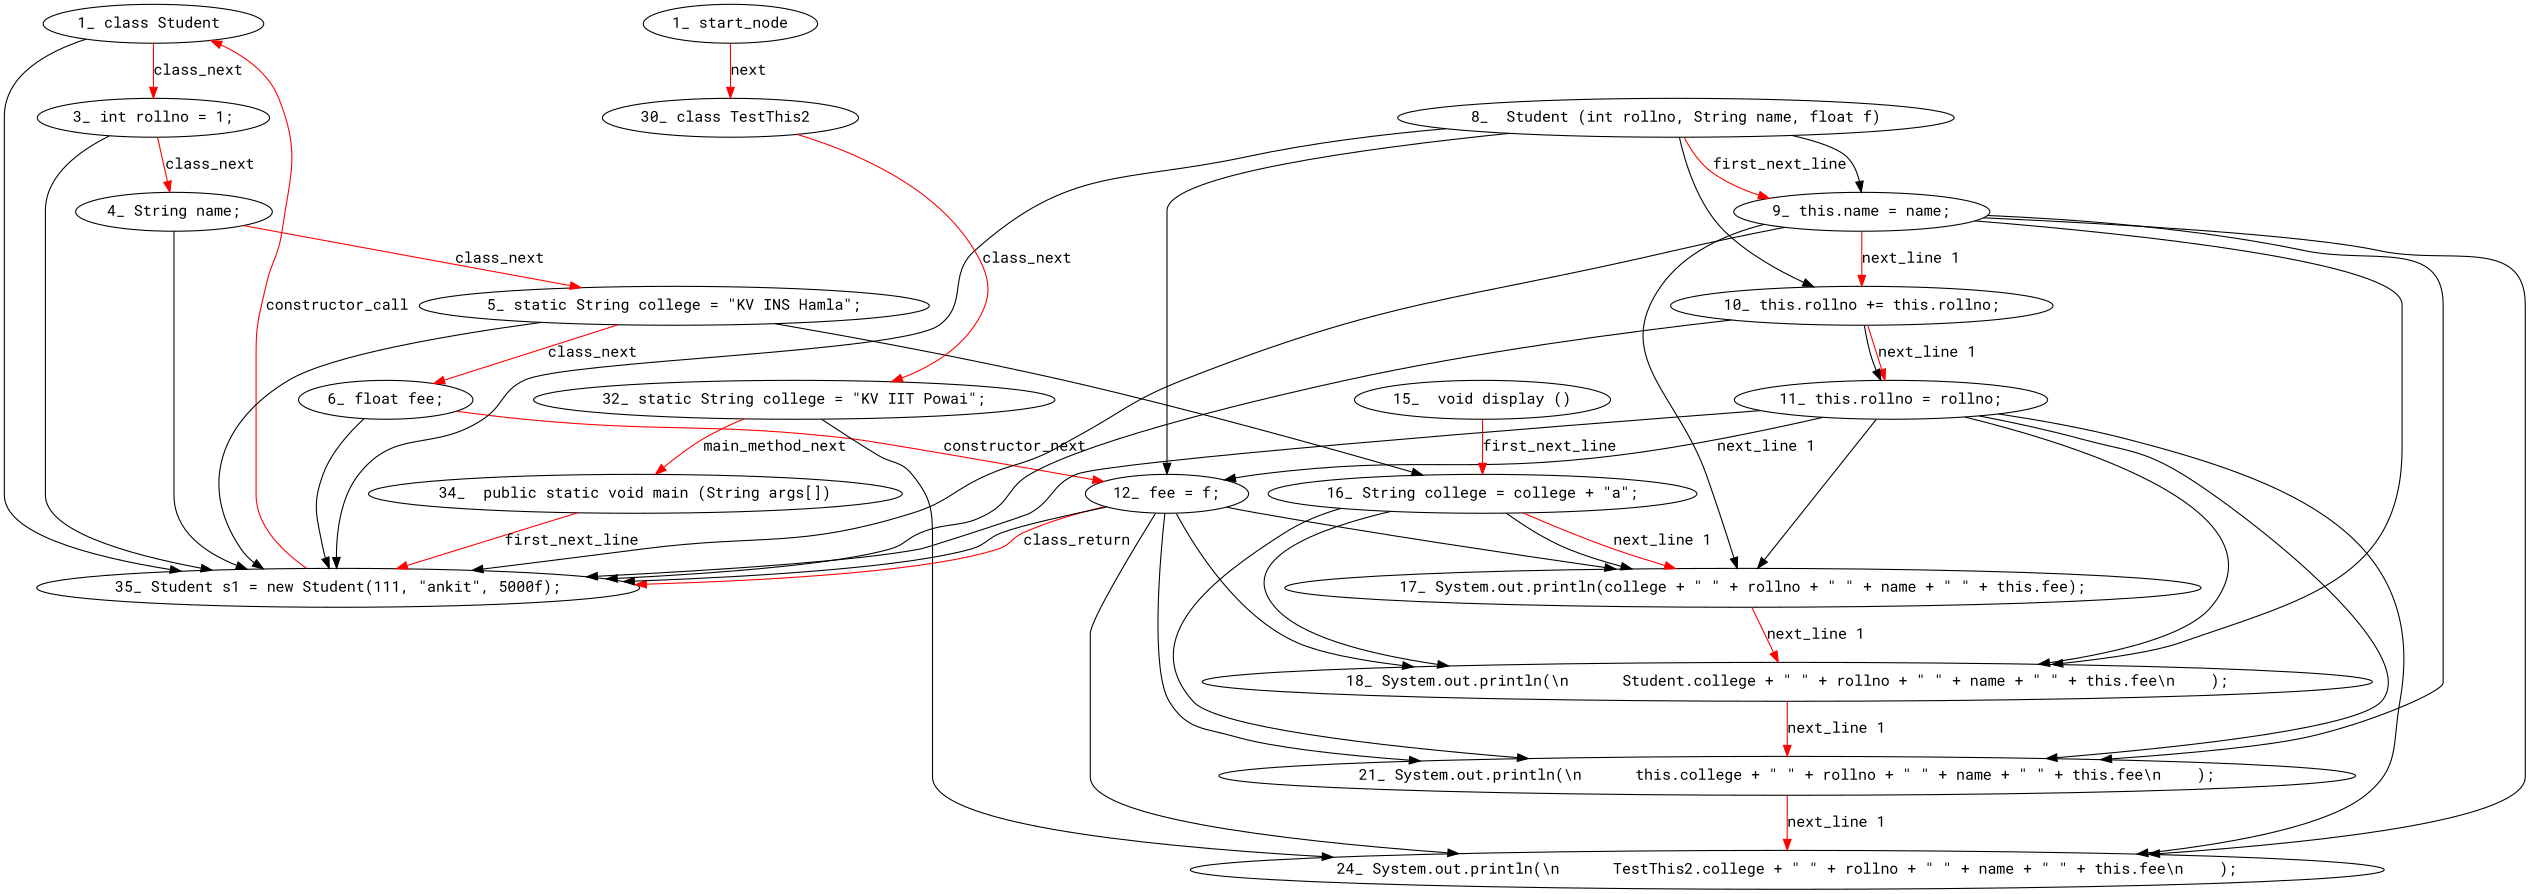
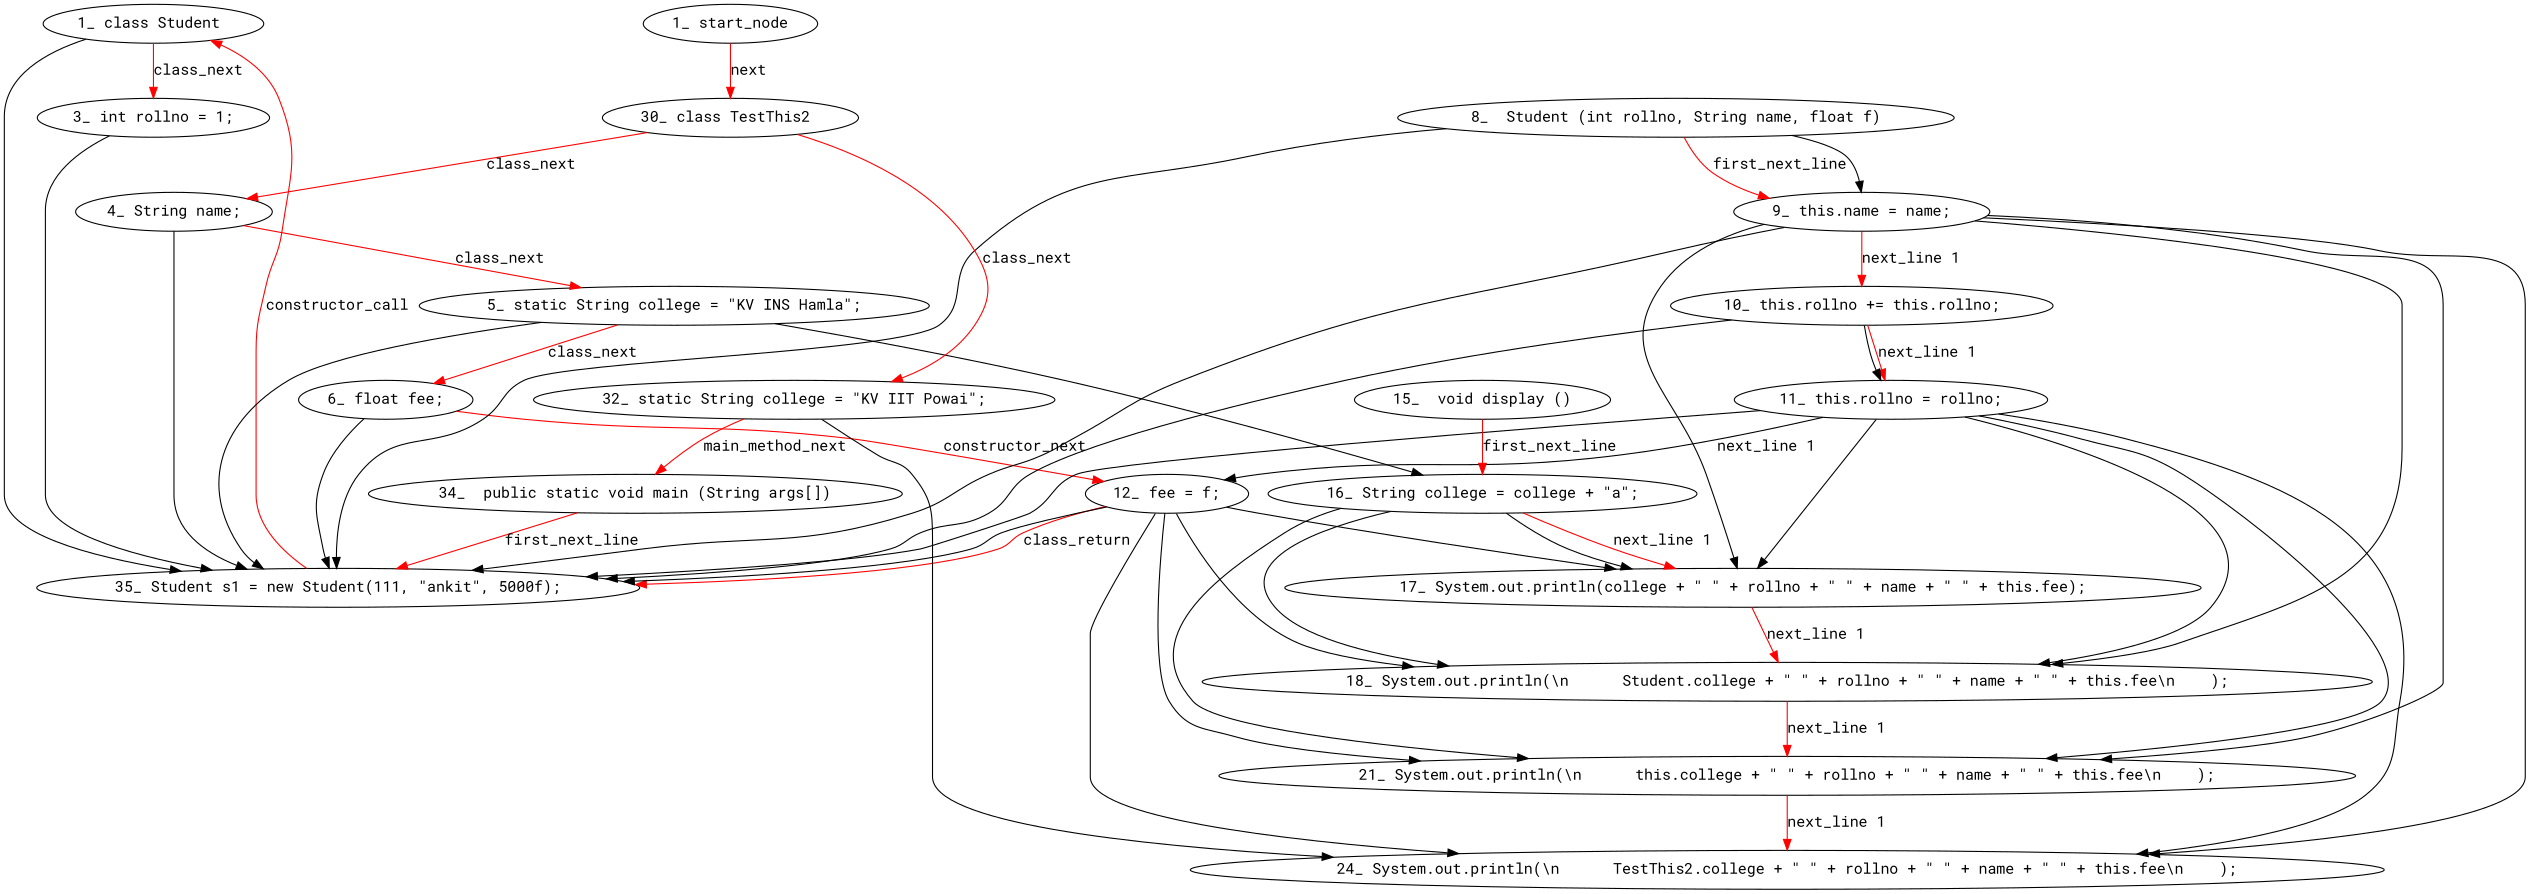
edge "3_ int rollno = 1;" -> "4_ String name;": now "30_ class TestThis2" -> "4_ String name;"
edge "8_  Student (int rollno, String name, float f)" -> "12_ fee = f;": removed
edge "8_  Student (int rollno, String name, float f)" -> "10_ this.rollno += this.rollno;": removed
